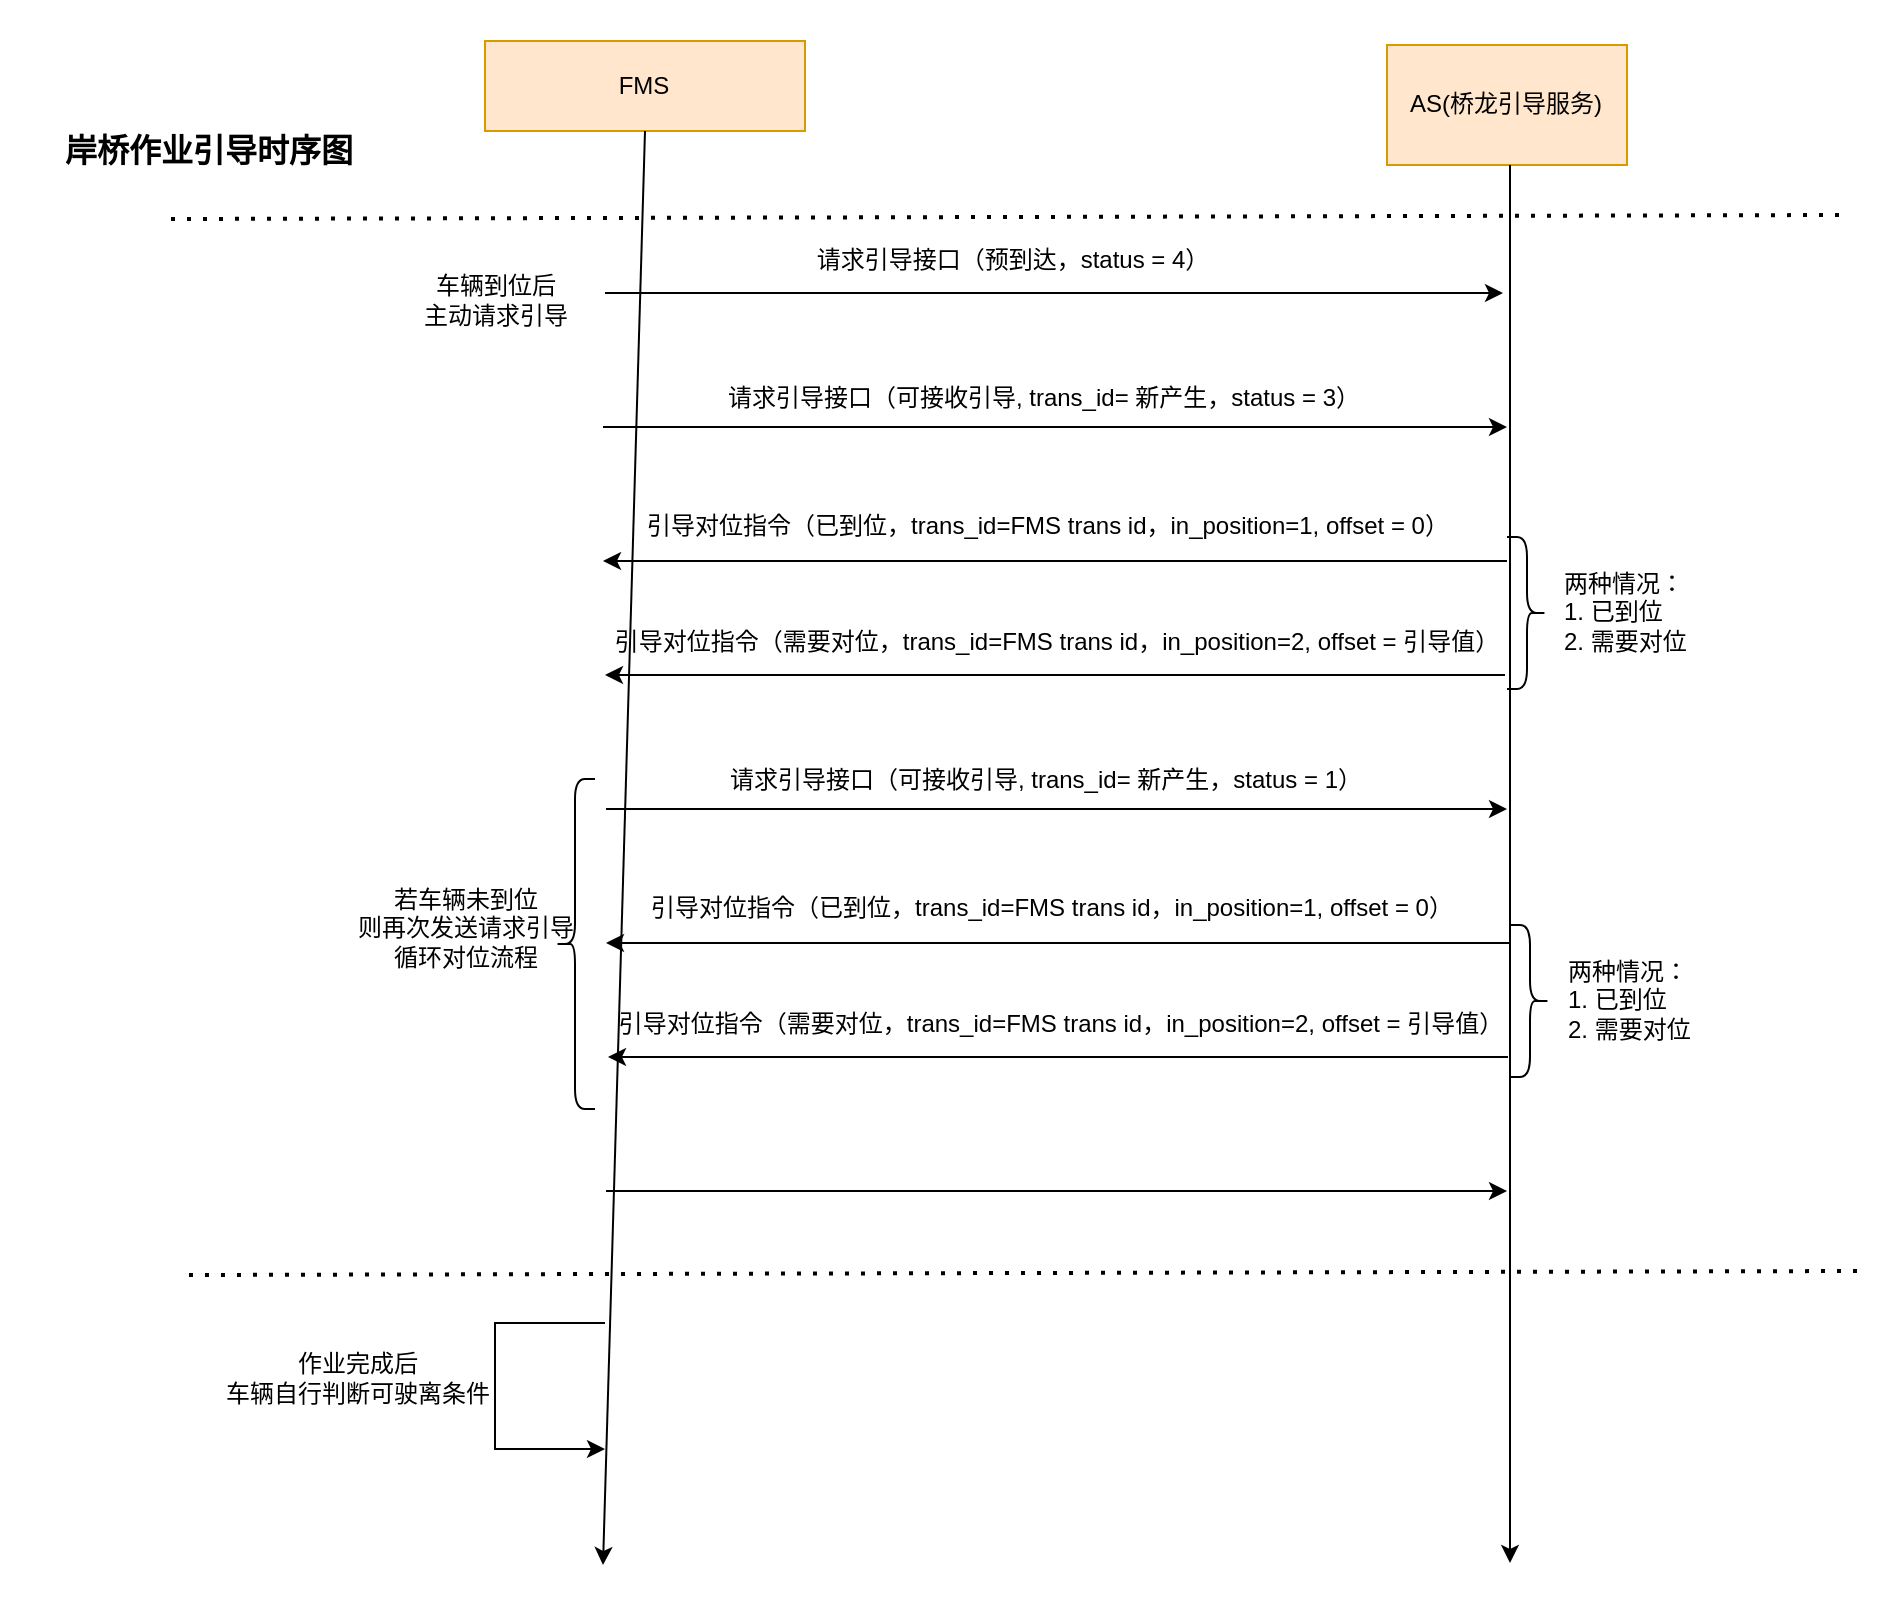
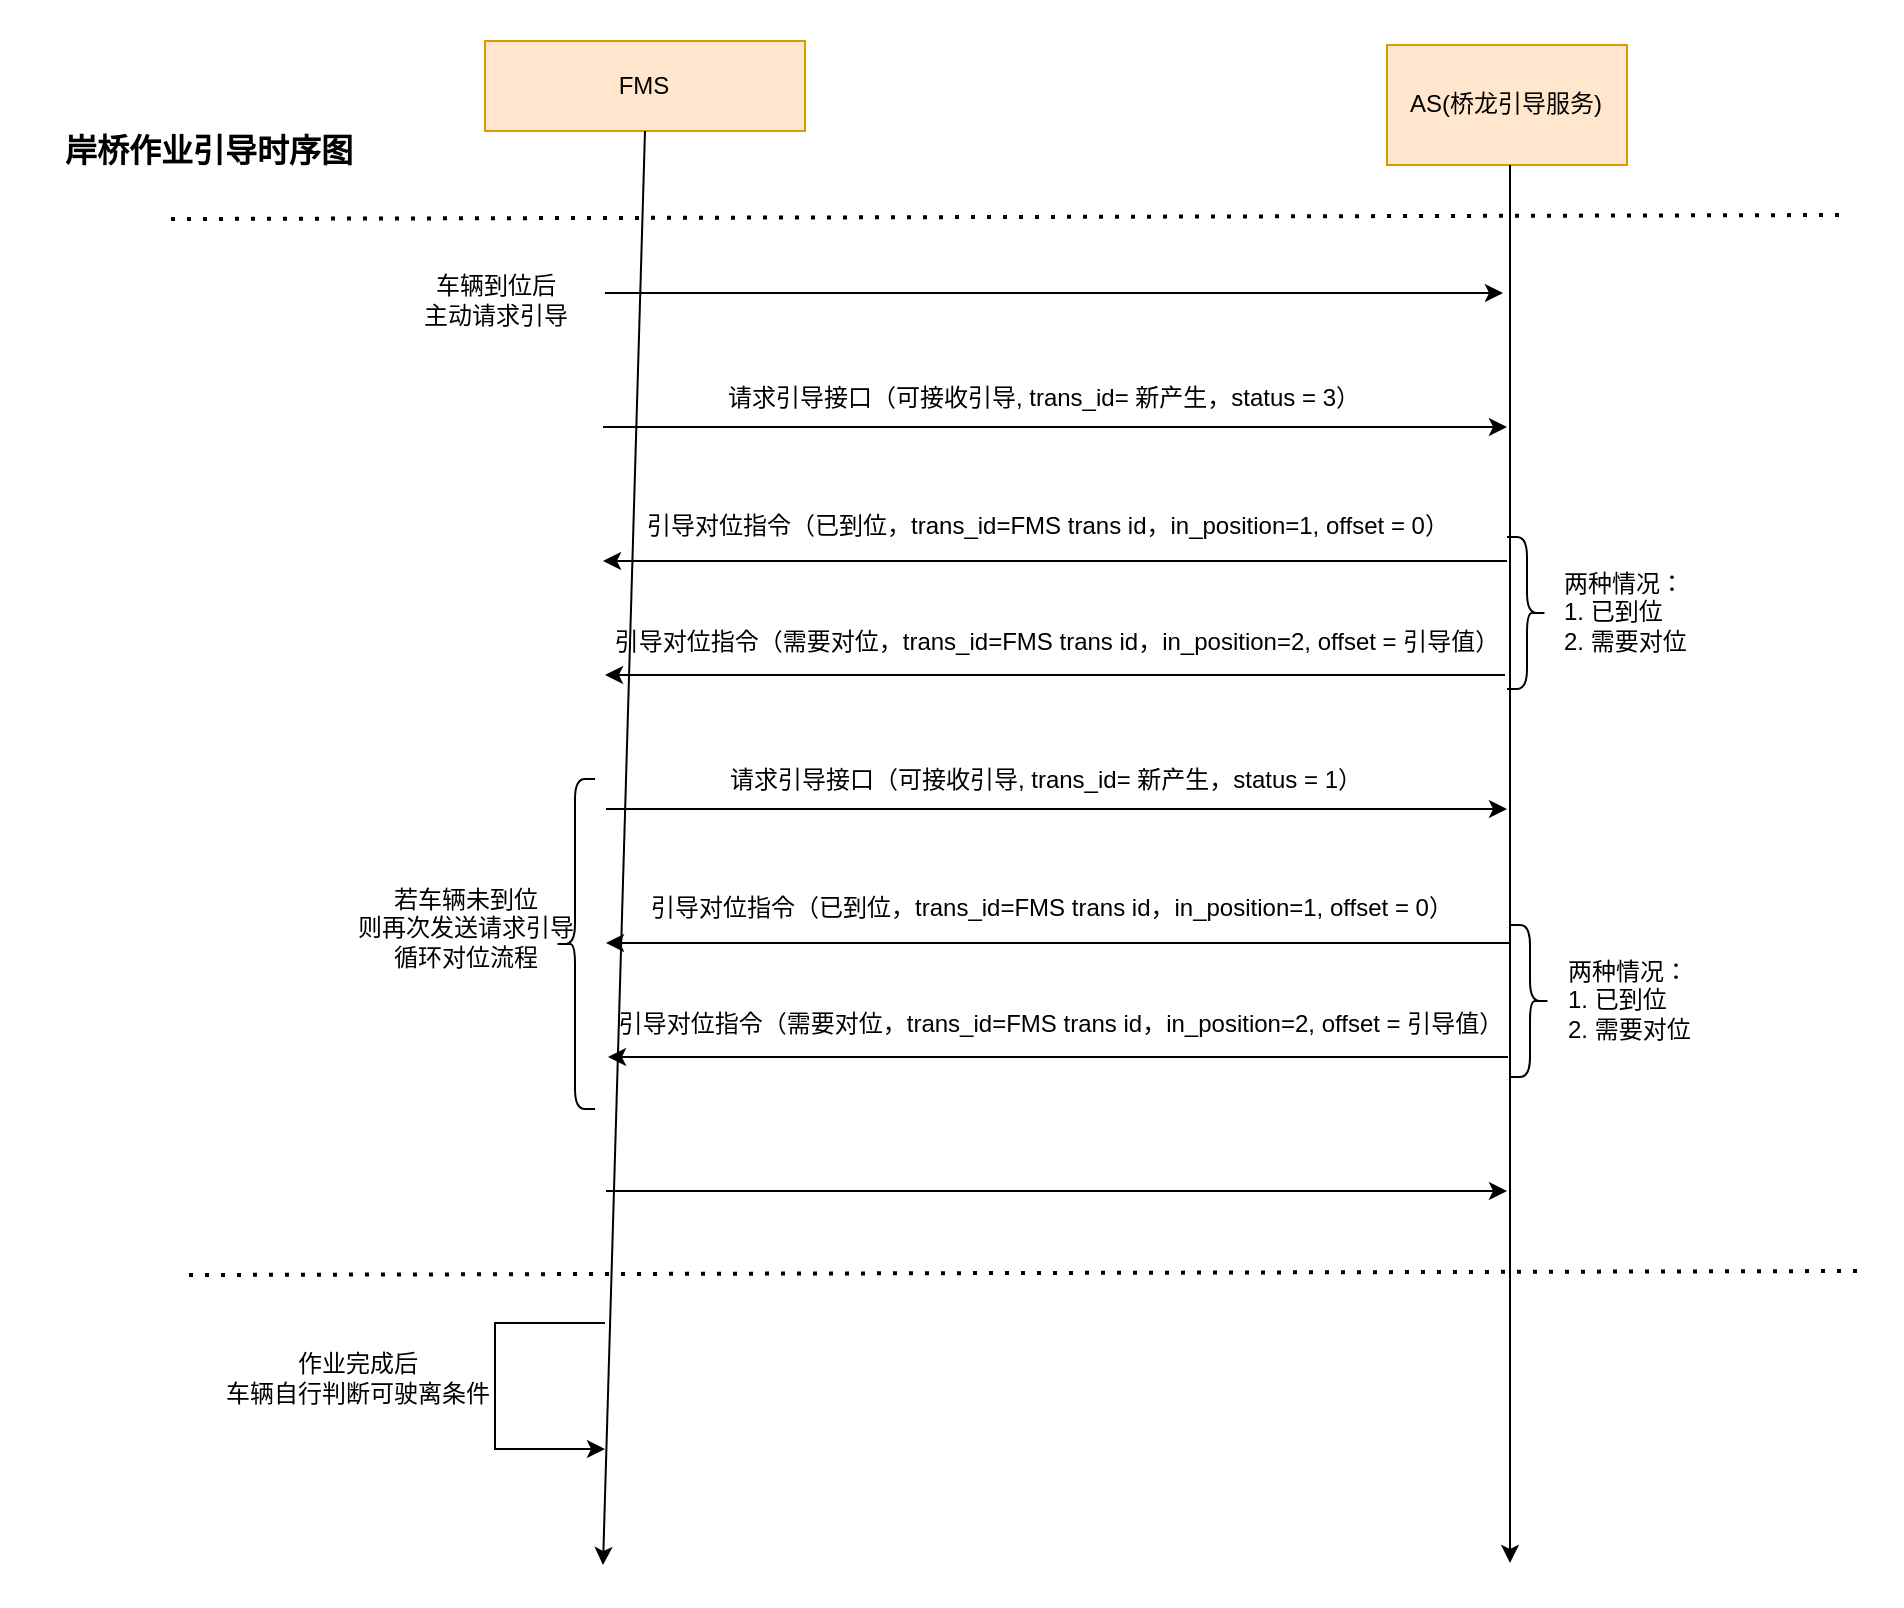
node "请求引导接口（预到达，status = 4）": removed
